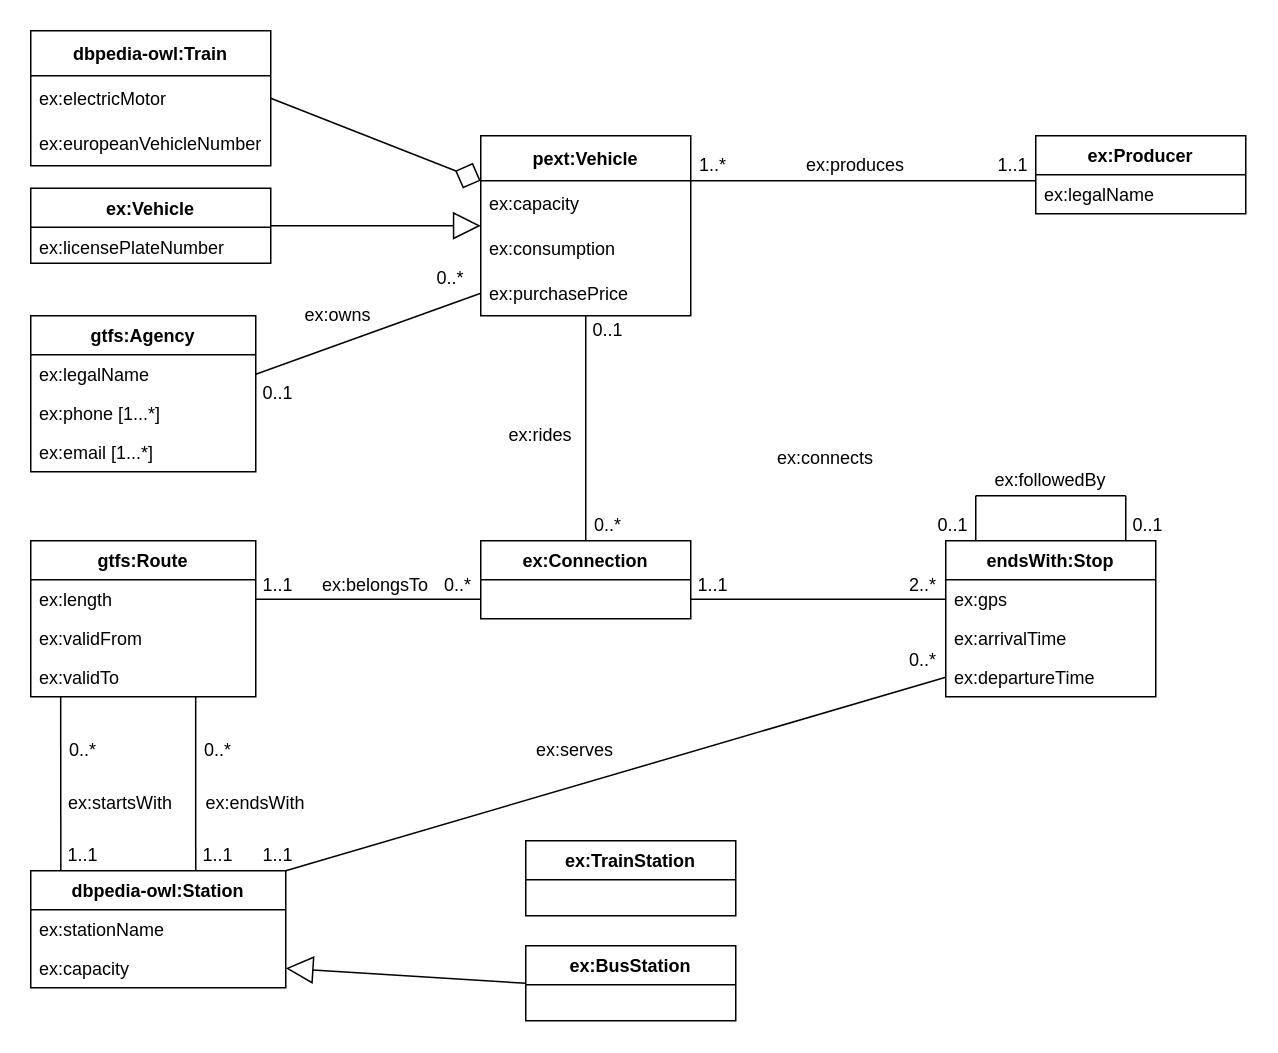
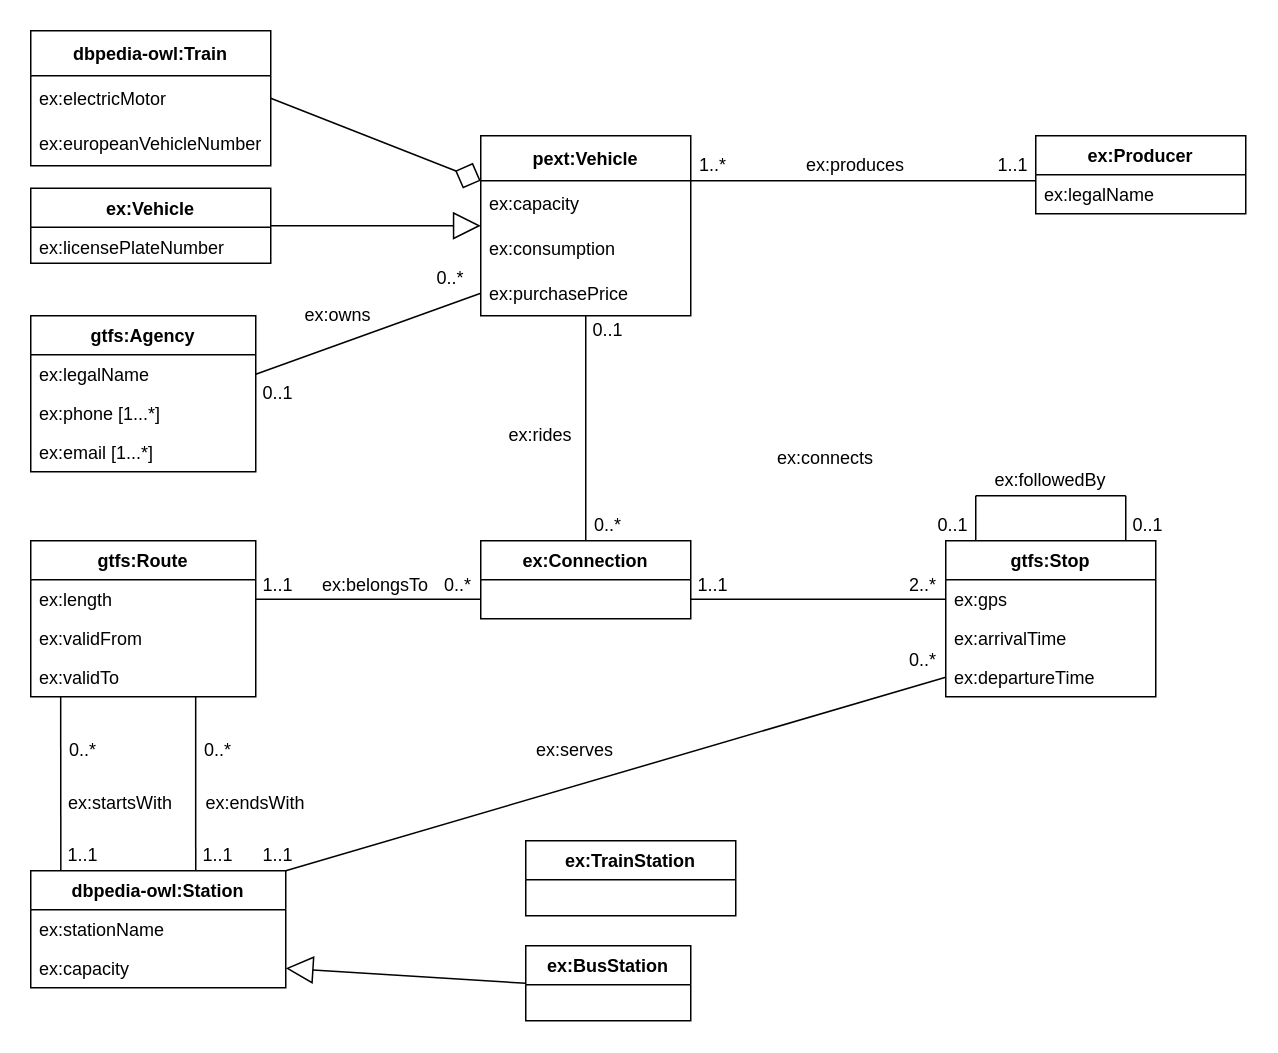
node "endsWith:Stop": label "endsWith:Stop" -> "gtfs:Stop"
node "ex:BusStation": size 210x75 -> 165x75
